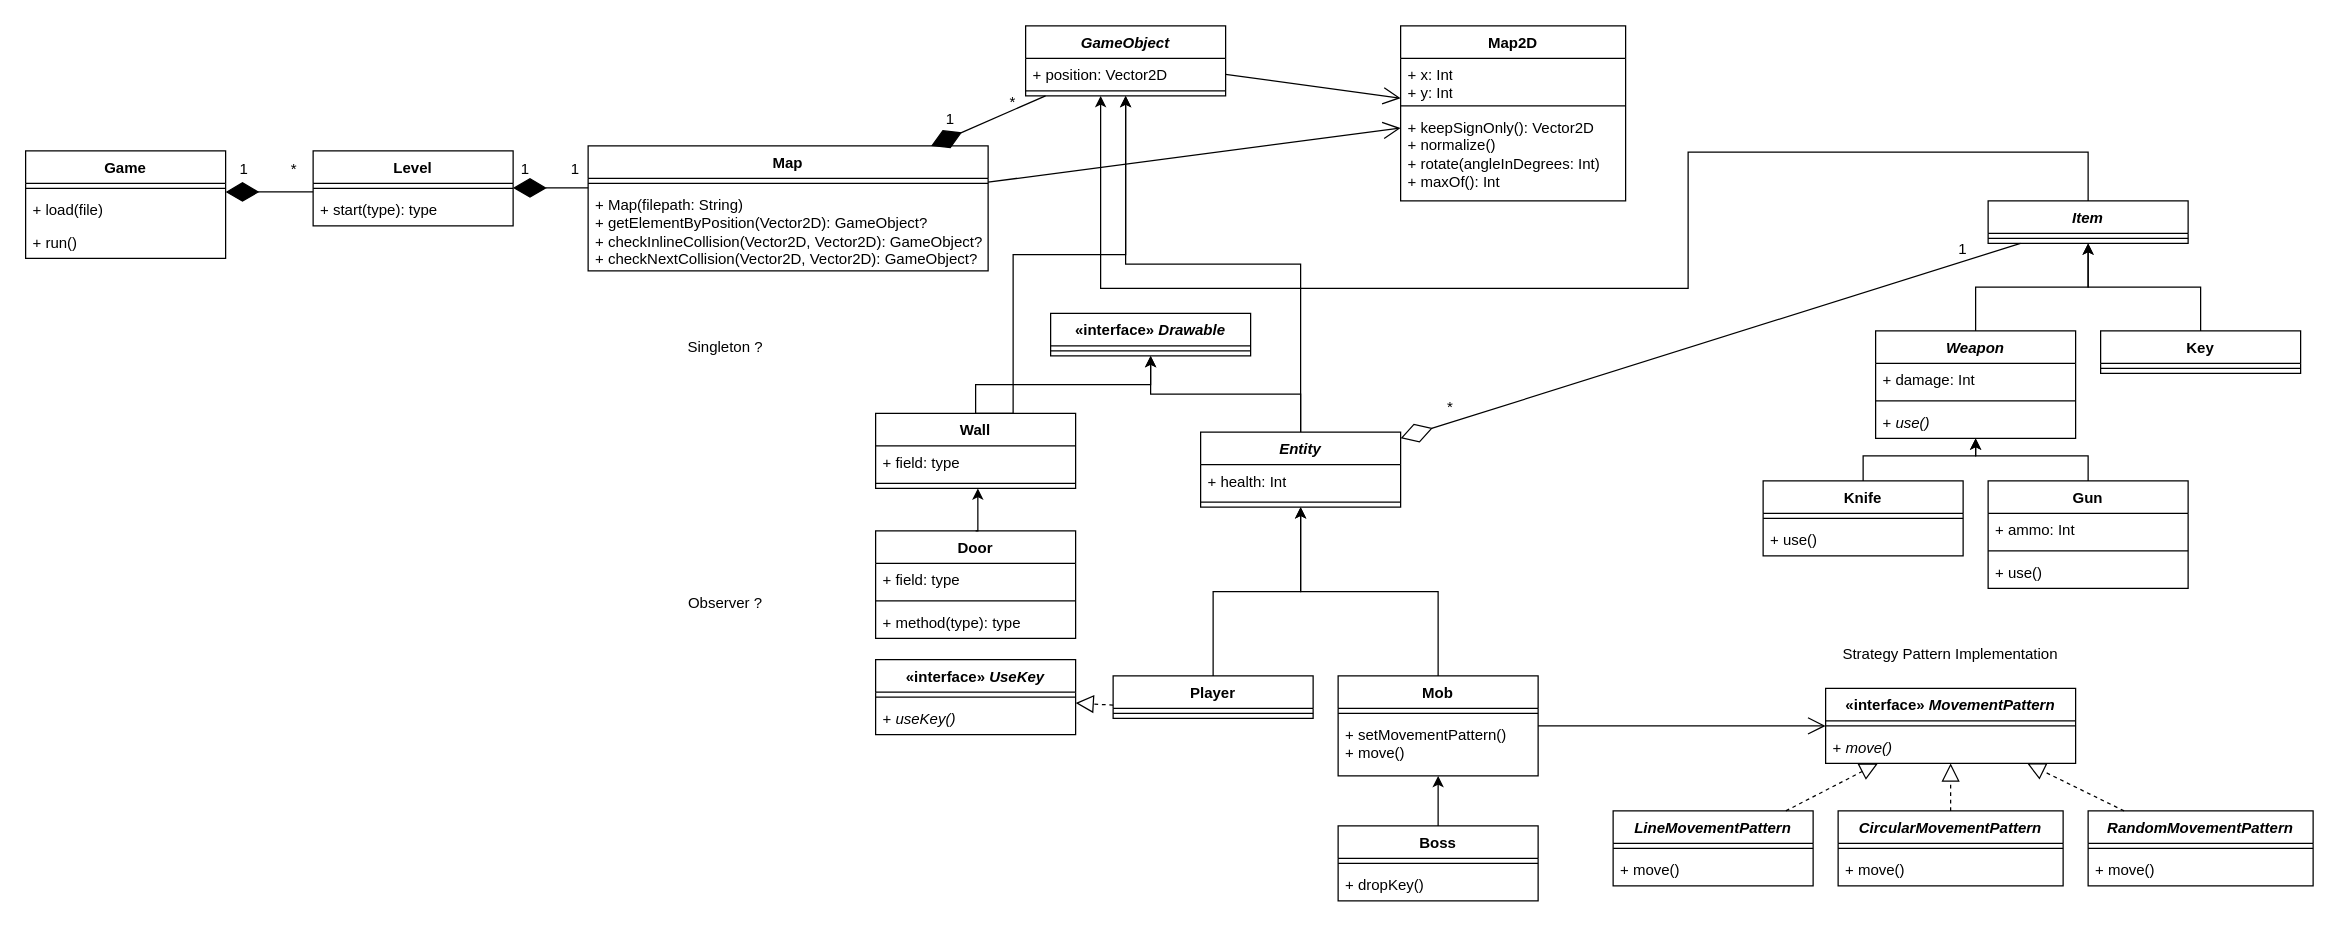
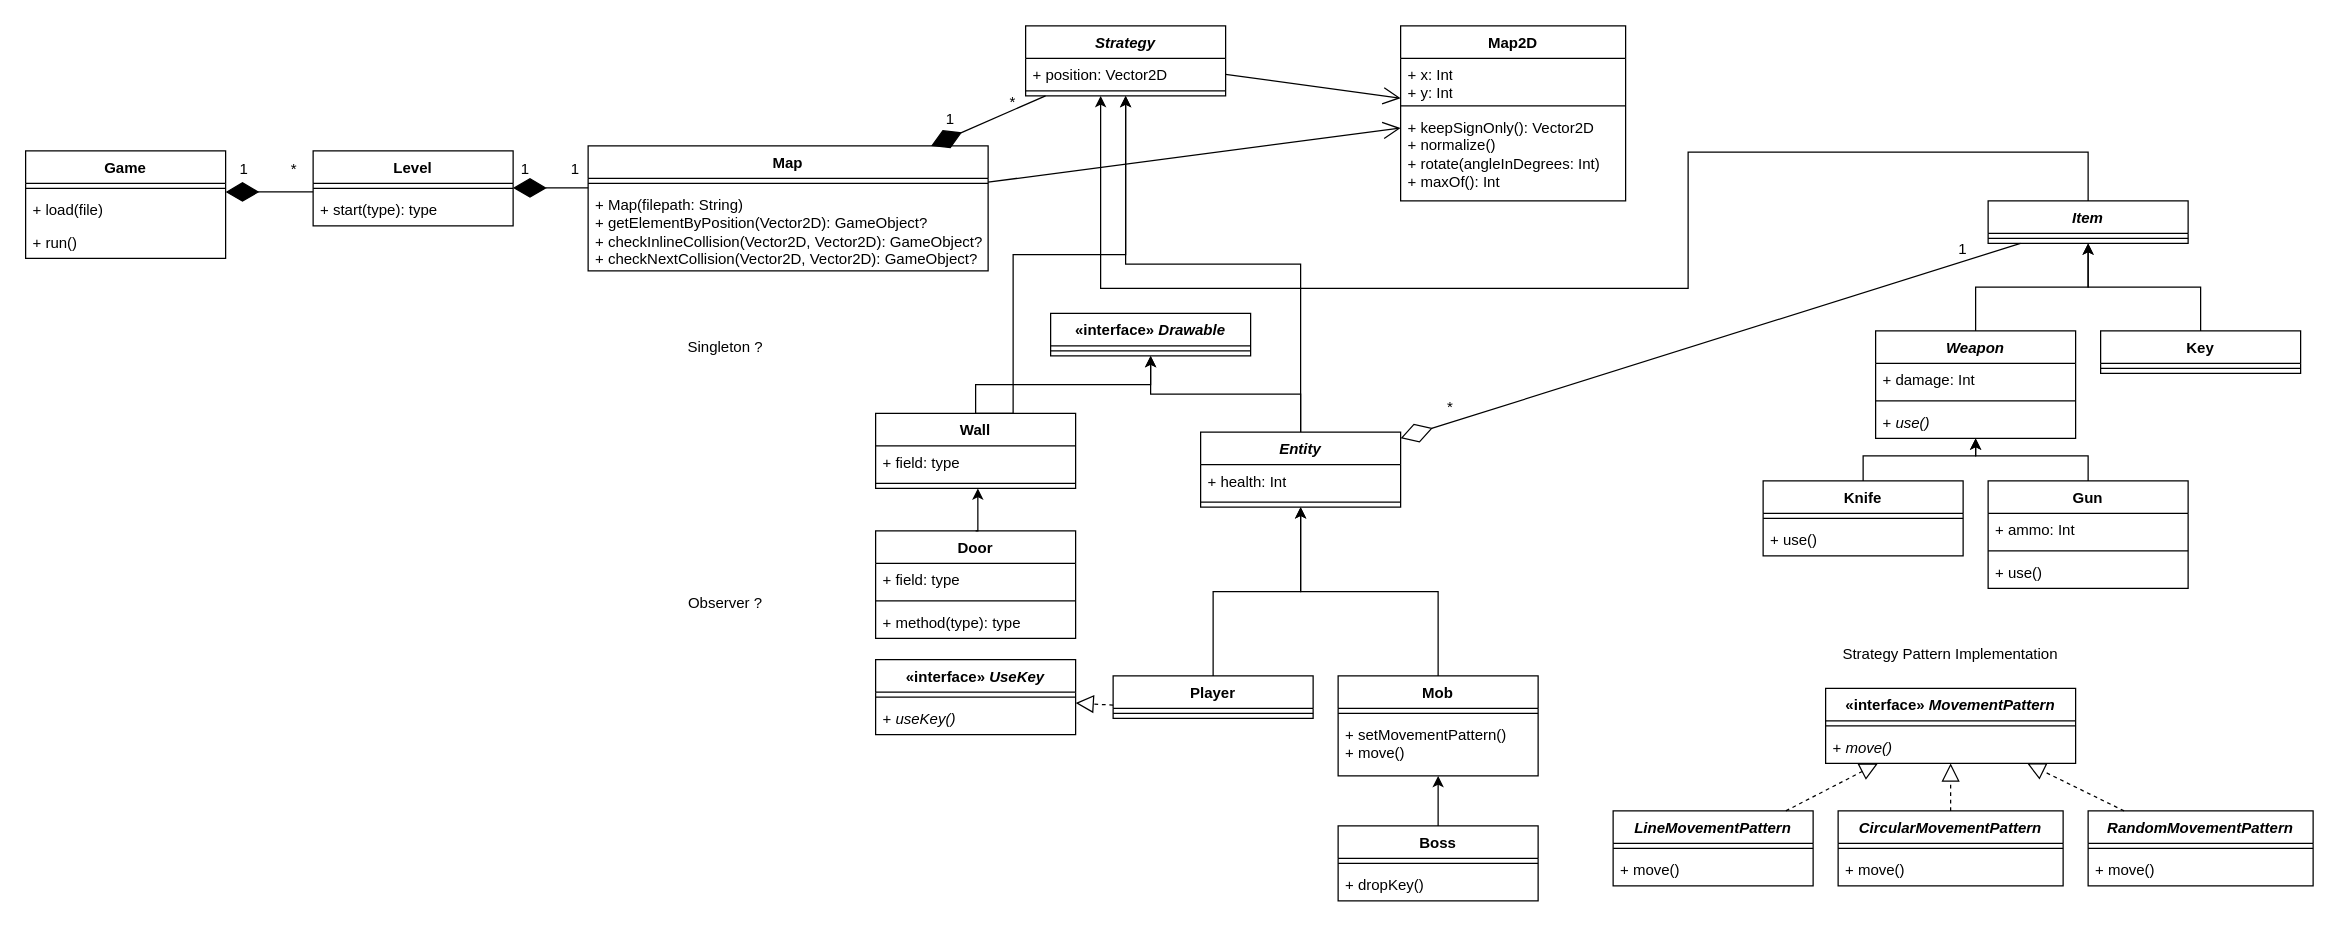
node "GameObject": label "GameObject" -> "Strategy"
edge "Mob" -> "«interface» MovementPattern": removed
